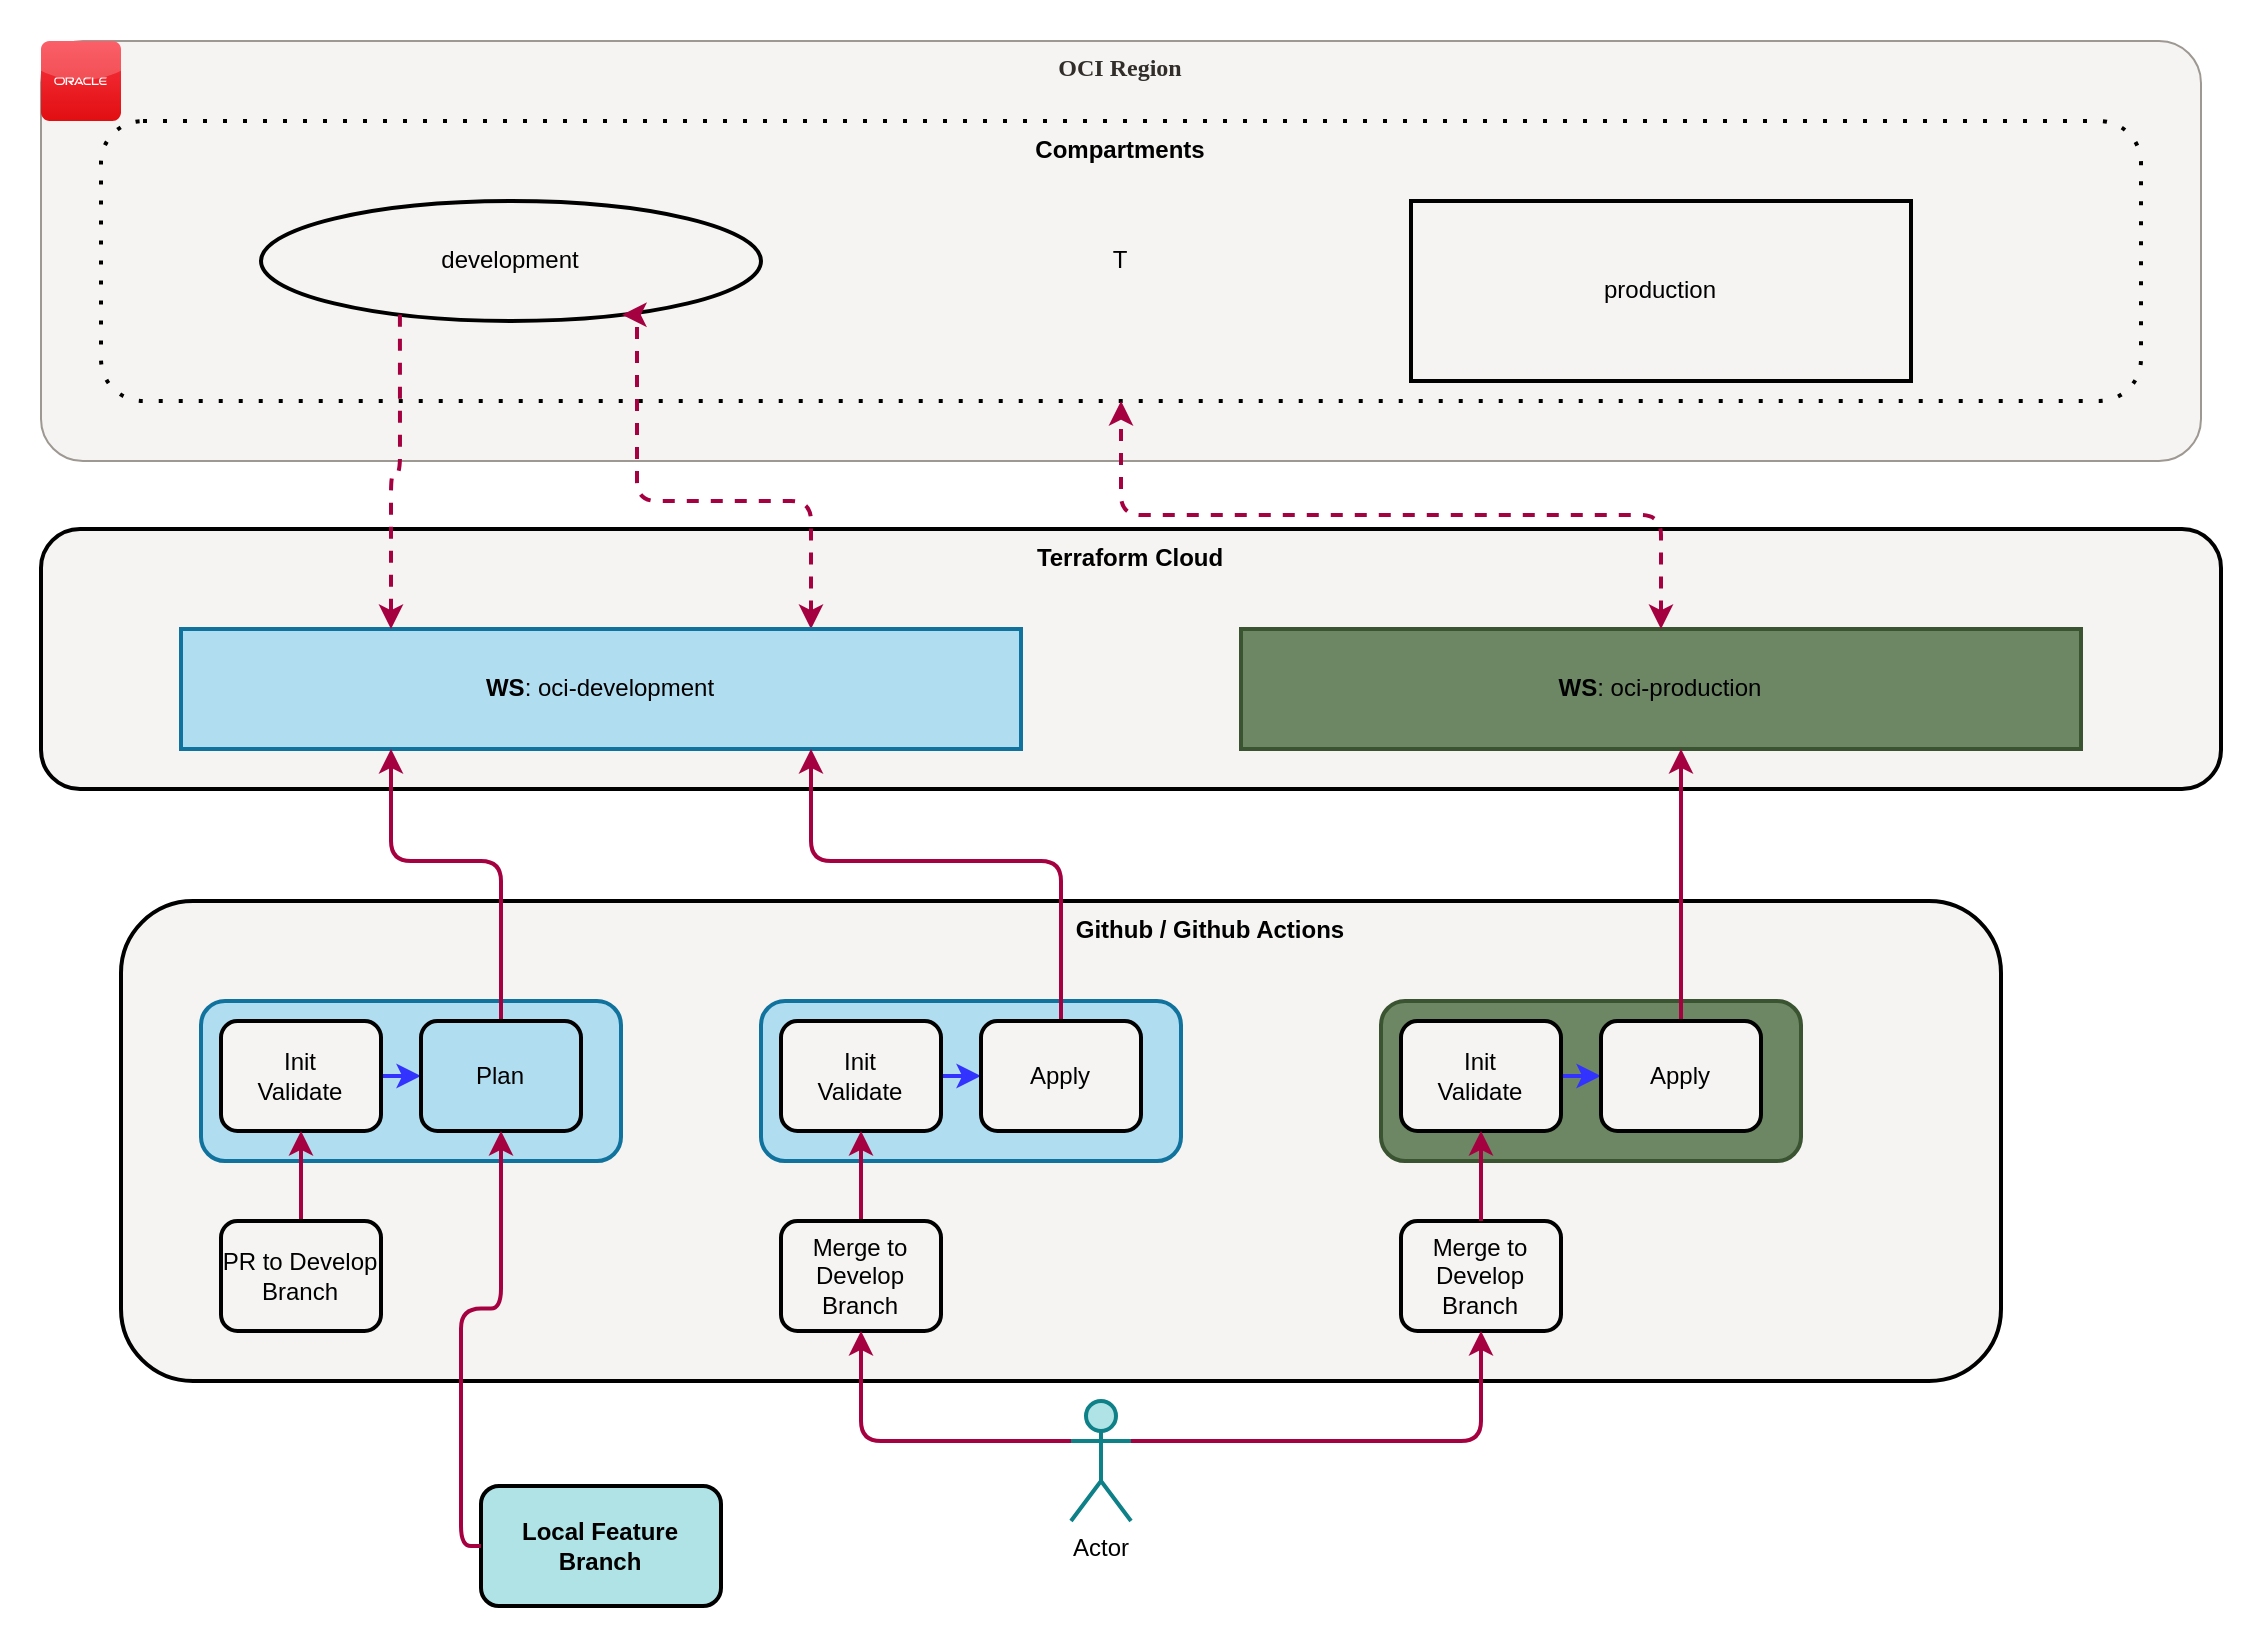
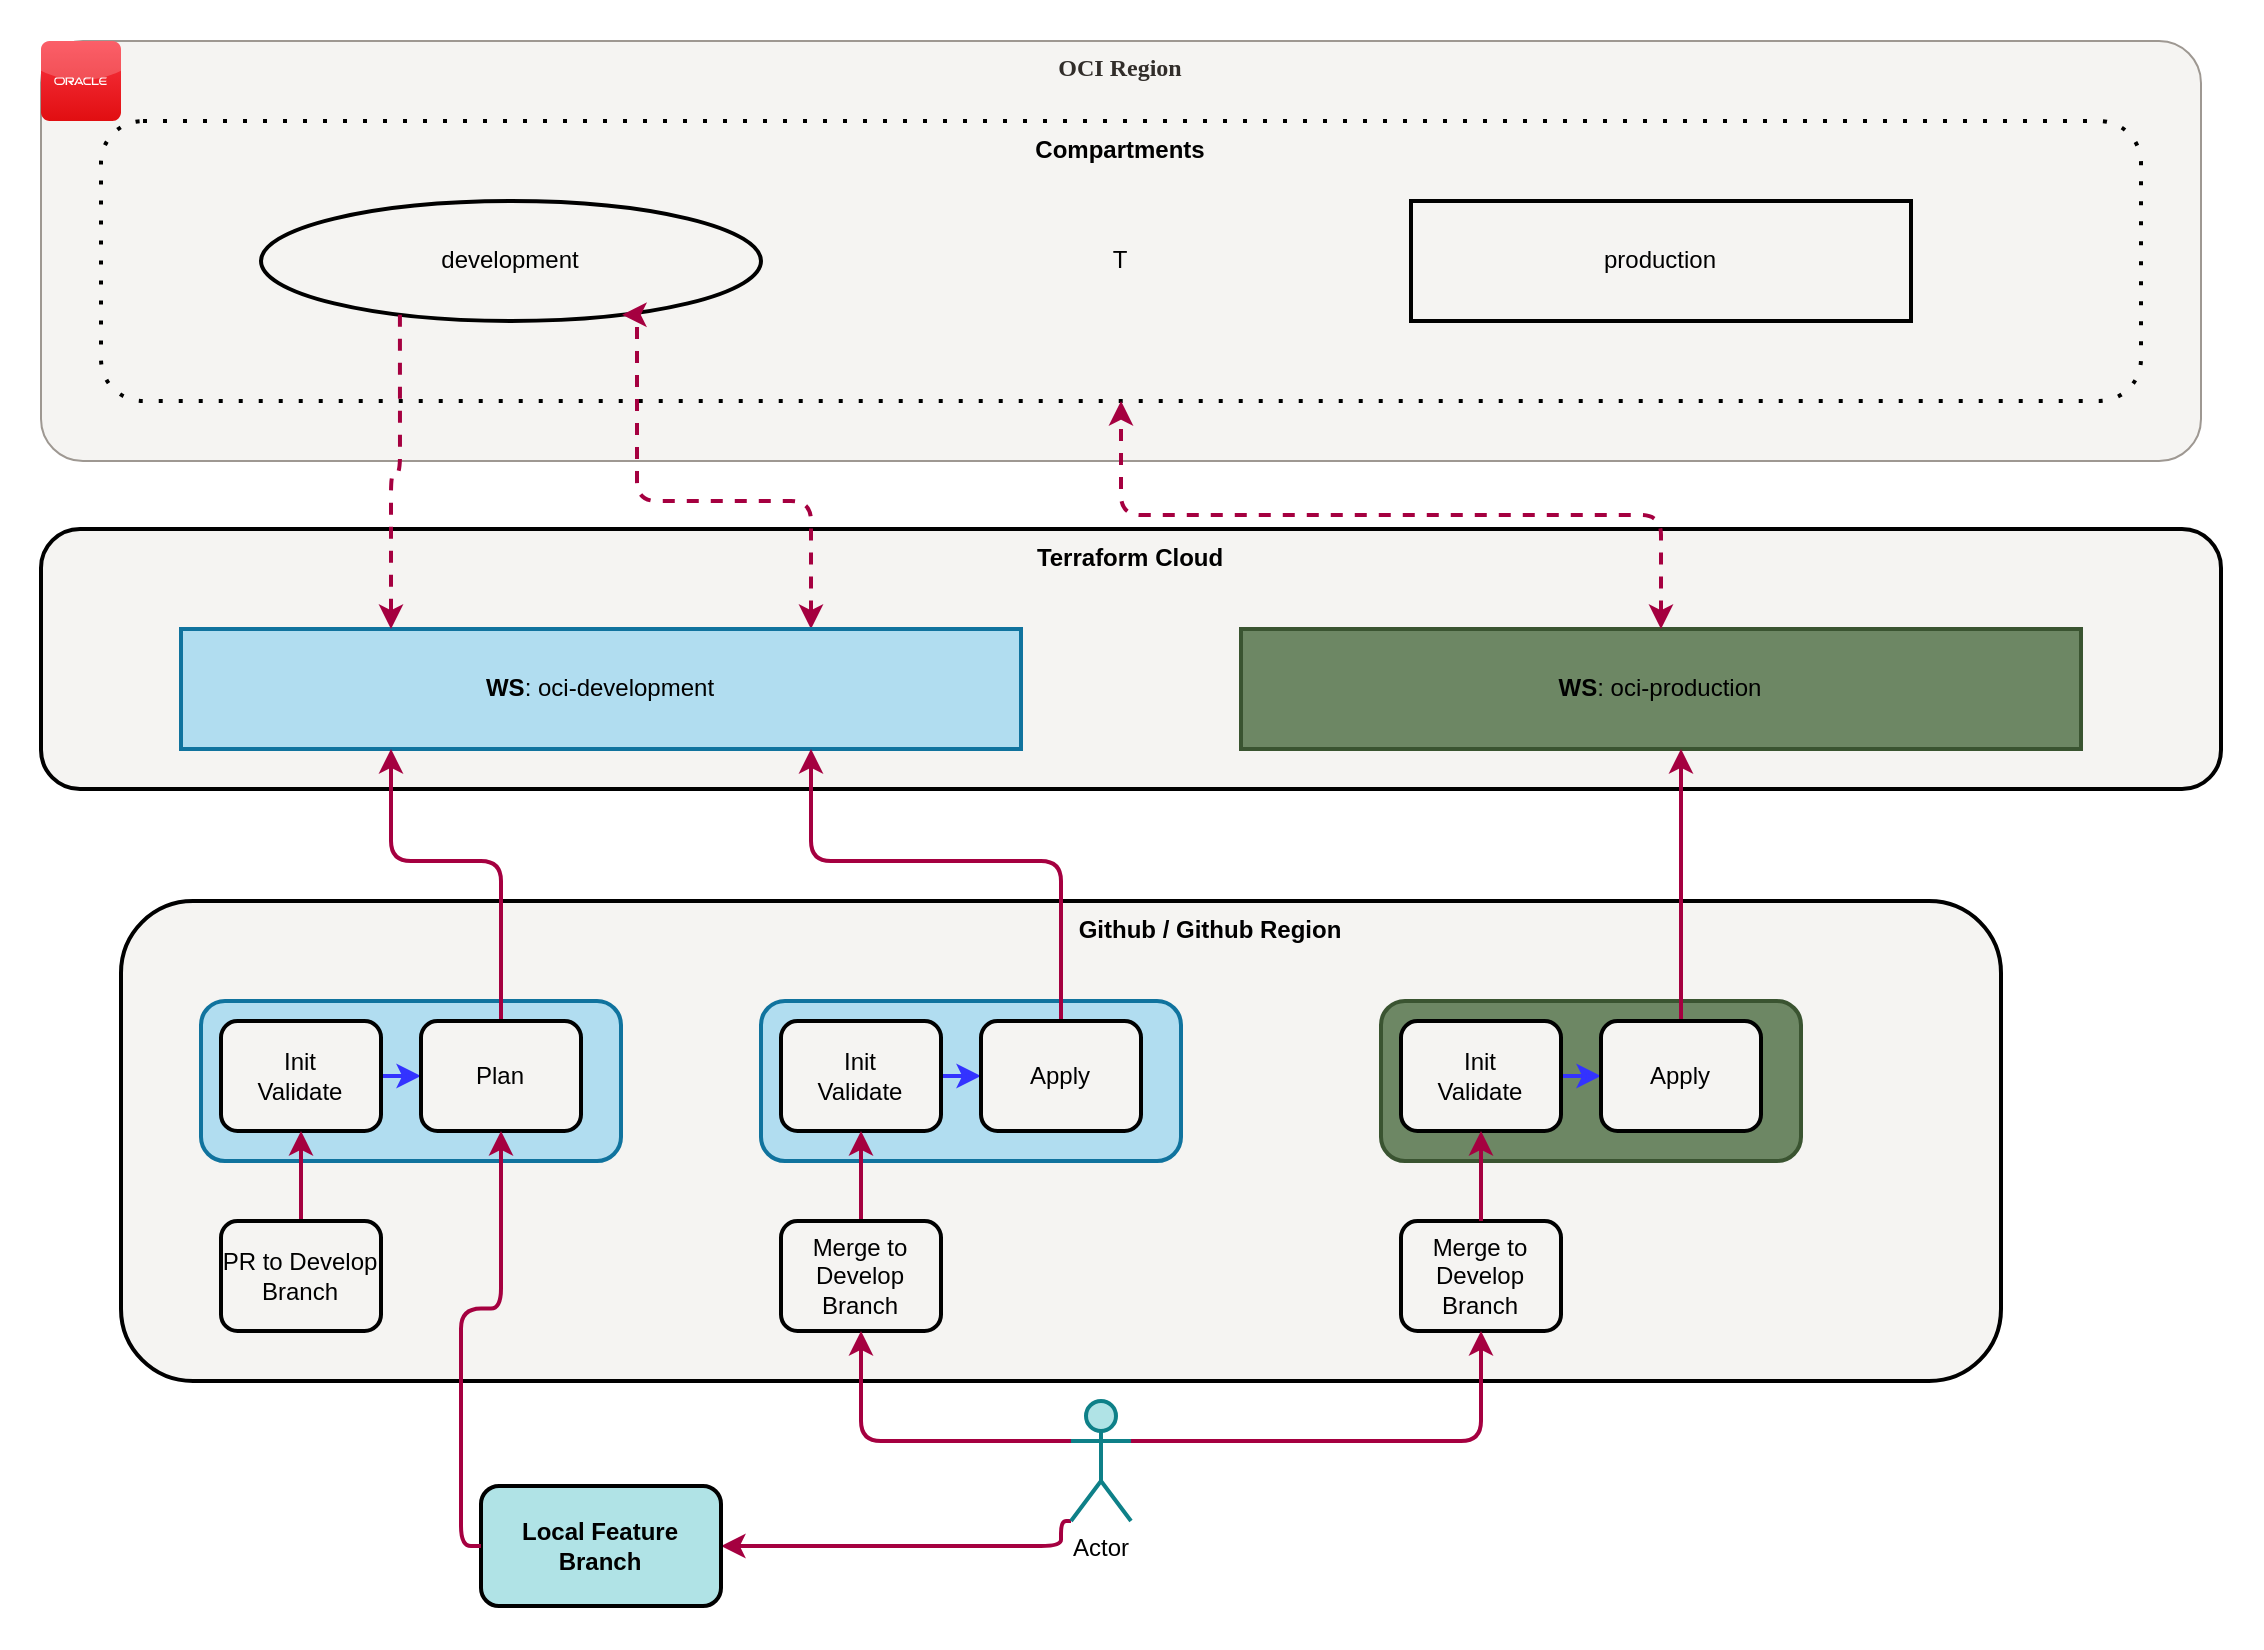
node "production": size 500x180 -> 500x120
node "Github / Github Actions": label "Github / Github Actions" -> "Github / Github Region"
node "Plan": fillcolor #b1ddf0 -> #f5f4f2
edge "Actor" -> "Local Feature Branch": added
